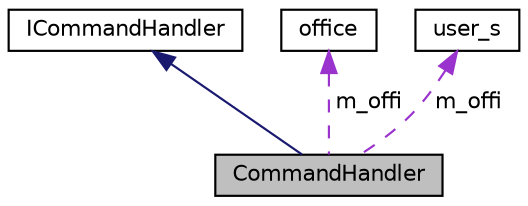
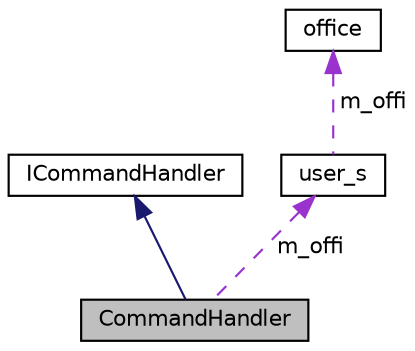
edge "CommandHandler" -> "office": now "user_s" -> "office"
